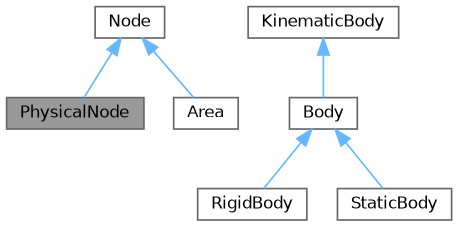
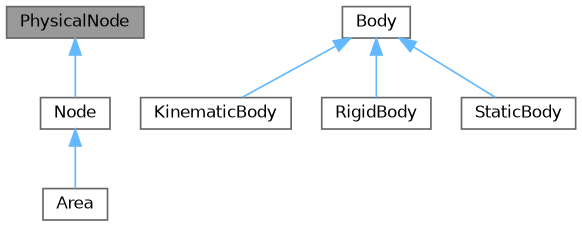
edge "PhysicalNode" -> "Node": reversed
edge "Body" -> "KinematicBody": reversed
